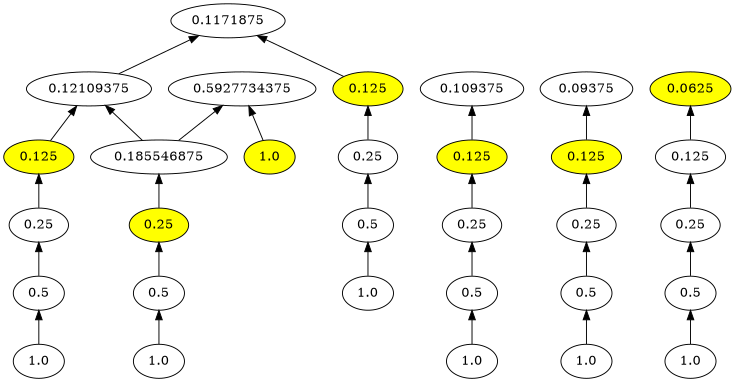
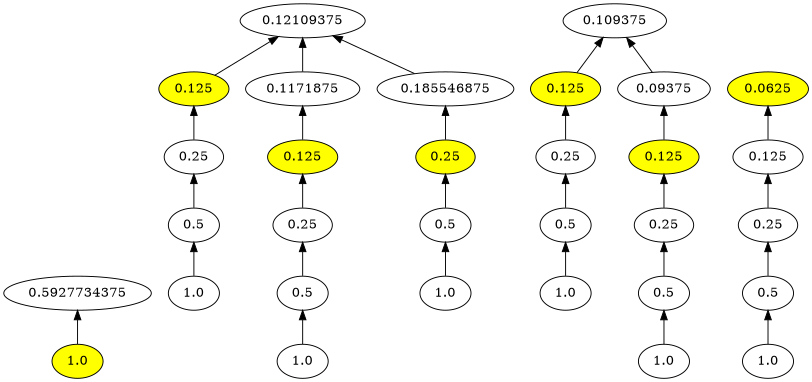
edge "0.12109375" -> "0.1171875": reversed
edge "0.09375" -> "0.109375": added
edge "0.185546875" -> "0.5927734375": removed
